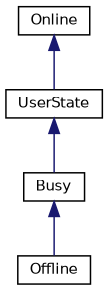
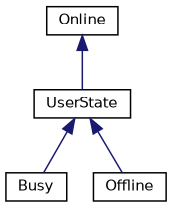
edge "Offline" -> "Busy": now "Offline" -> "UserState"
